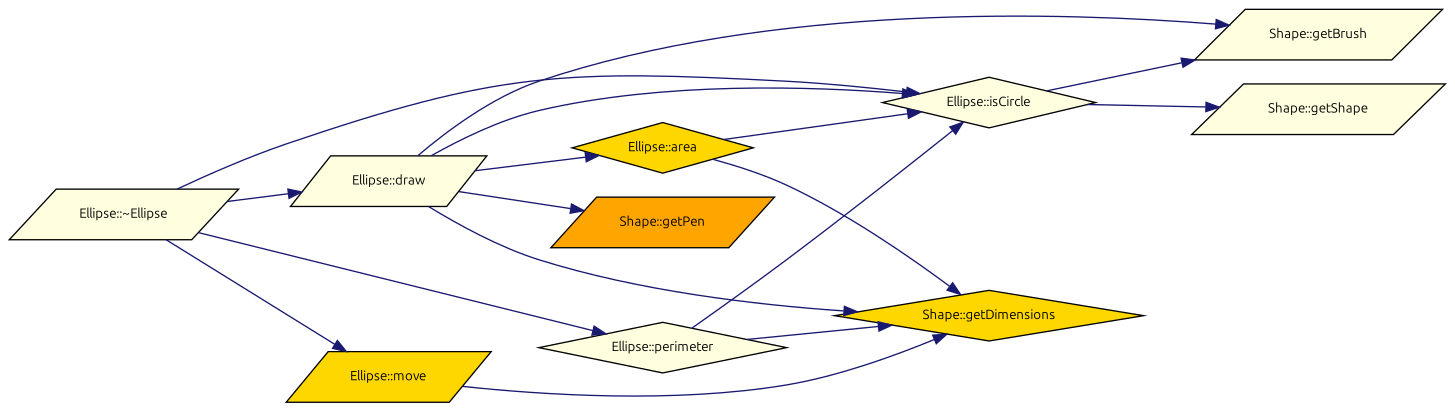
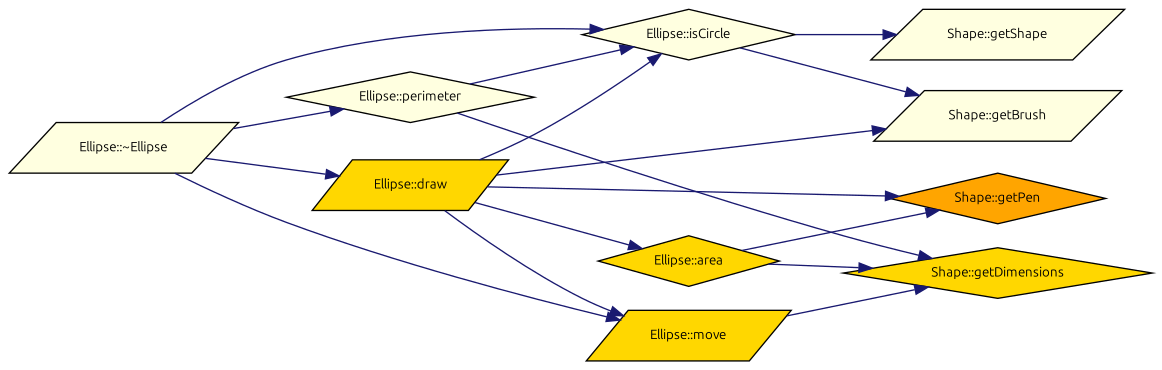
edge "Ellipse::area" -> "Ellipse::isCircle": now "Ellipse::area" -> "Shape::getPen"
node "Ellipse::draw": fillcolor lightyellow -> gold
node "Shape::getPen": shape parallelogram -> diamond
edge "Ellipse::draw" -> "Shape::getDimensions": now "Ellipse::draw" -> "Ellipse::move"
